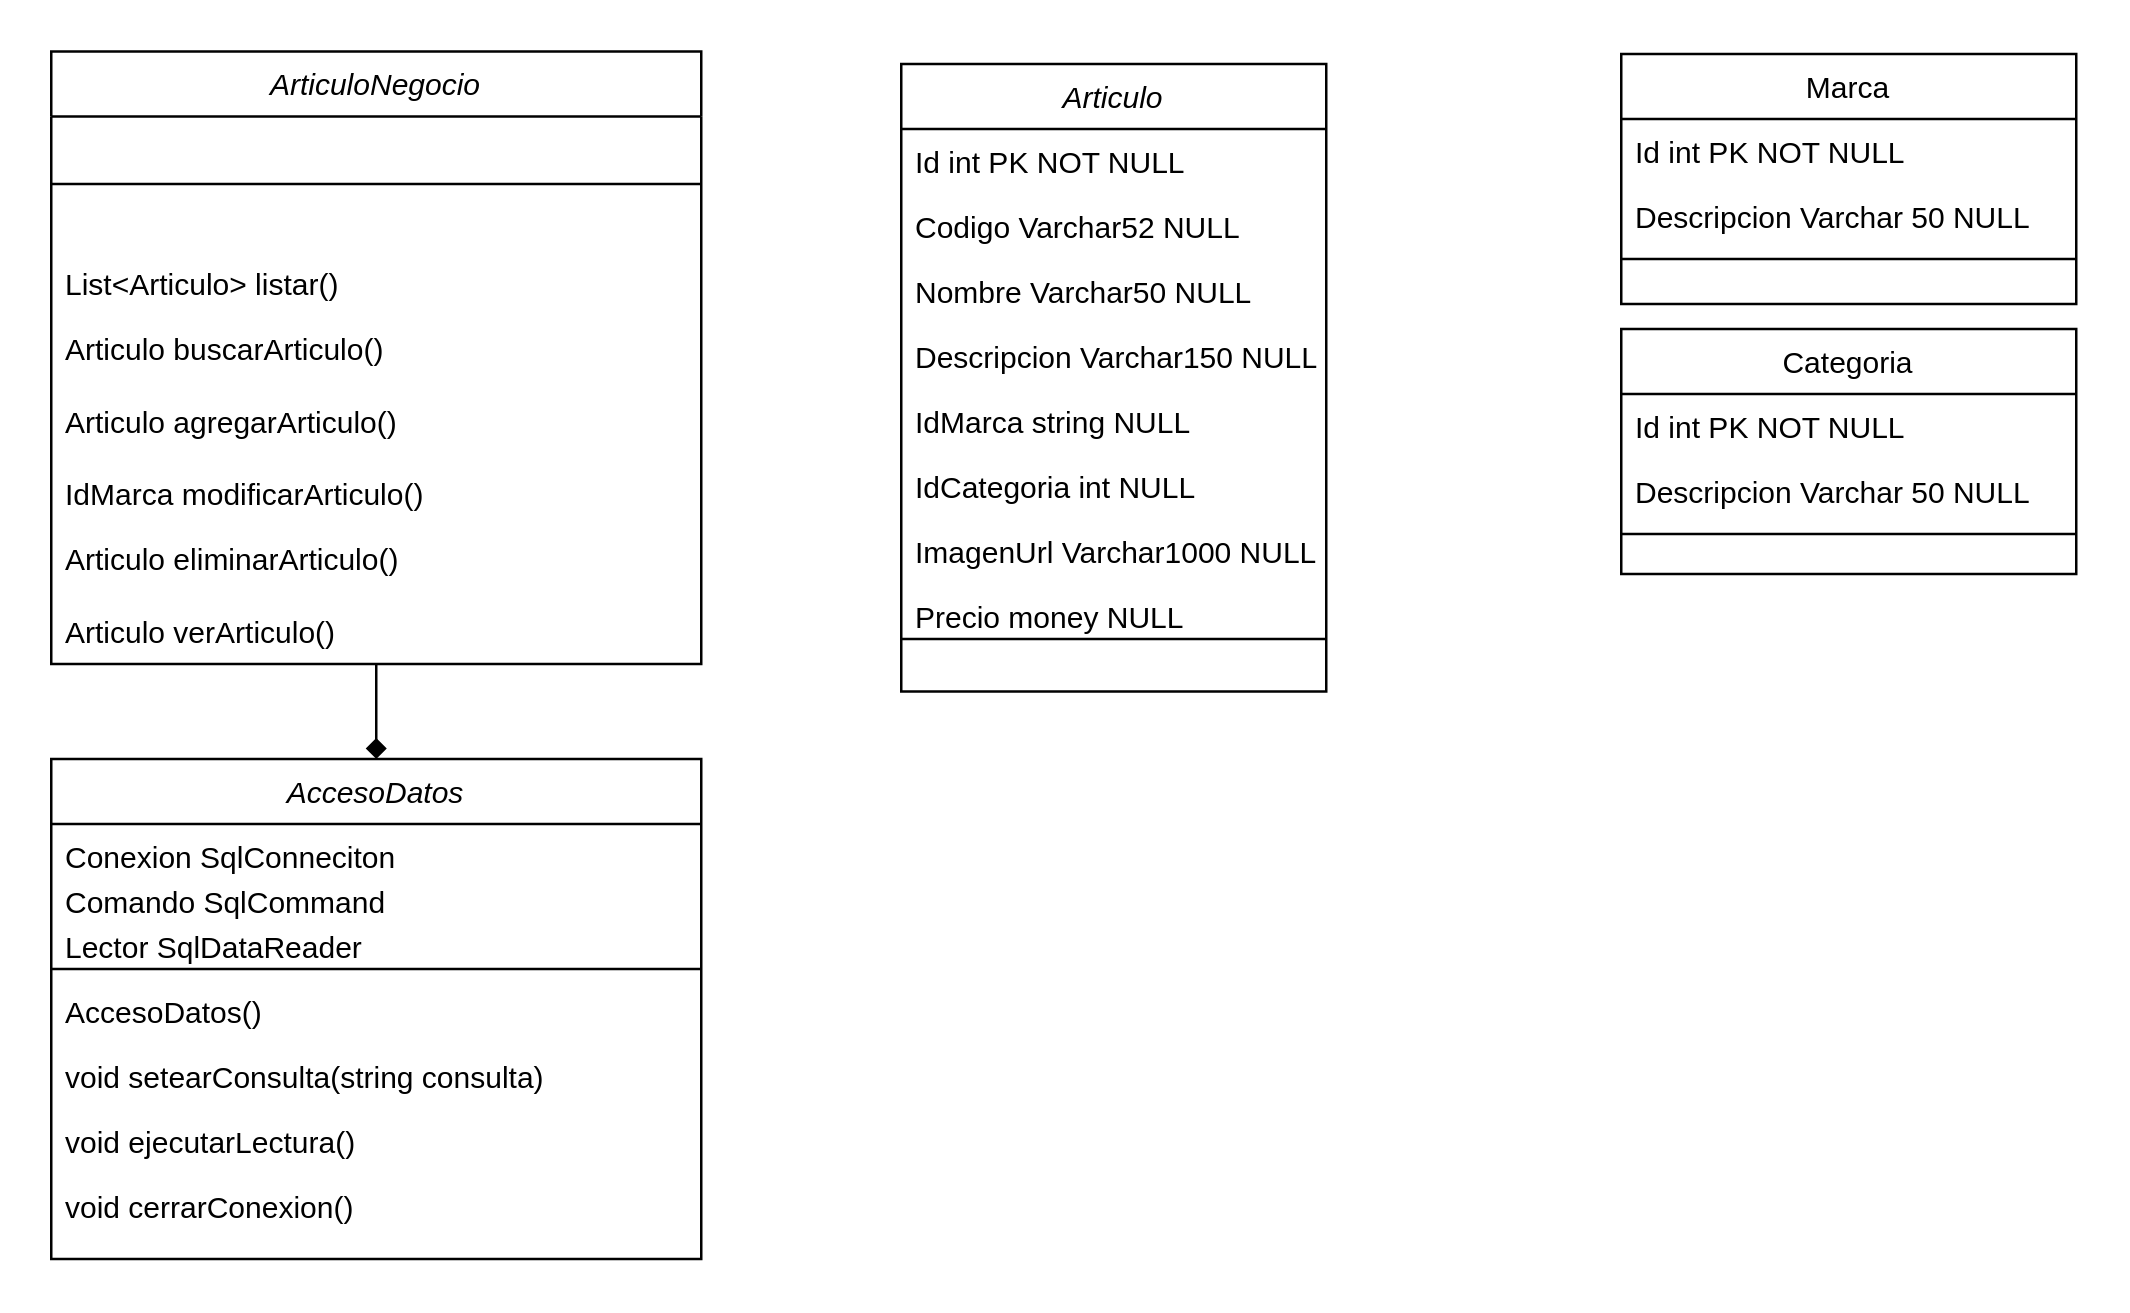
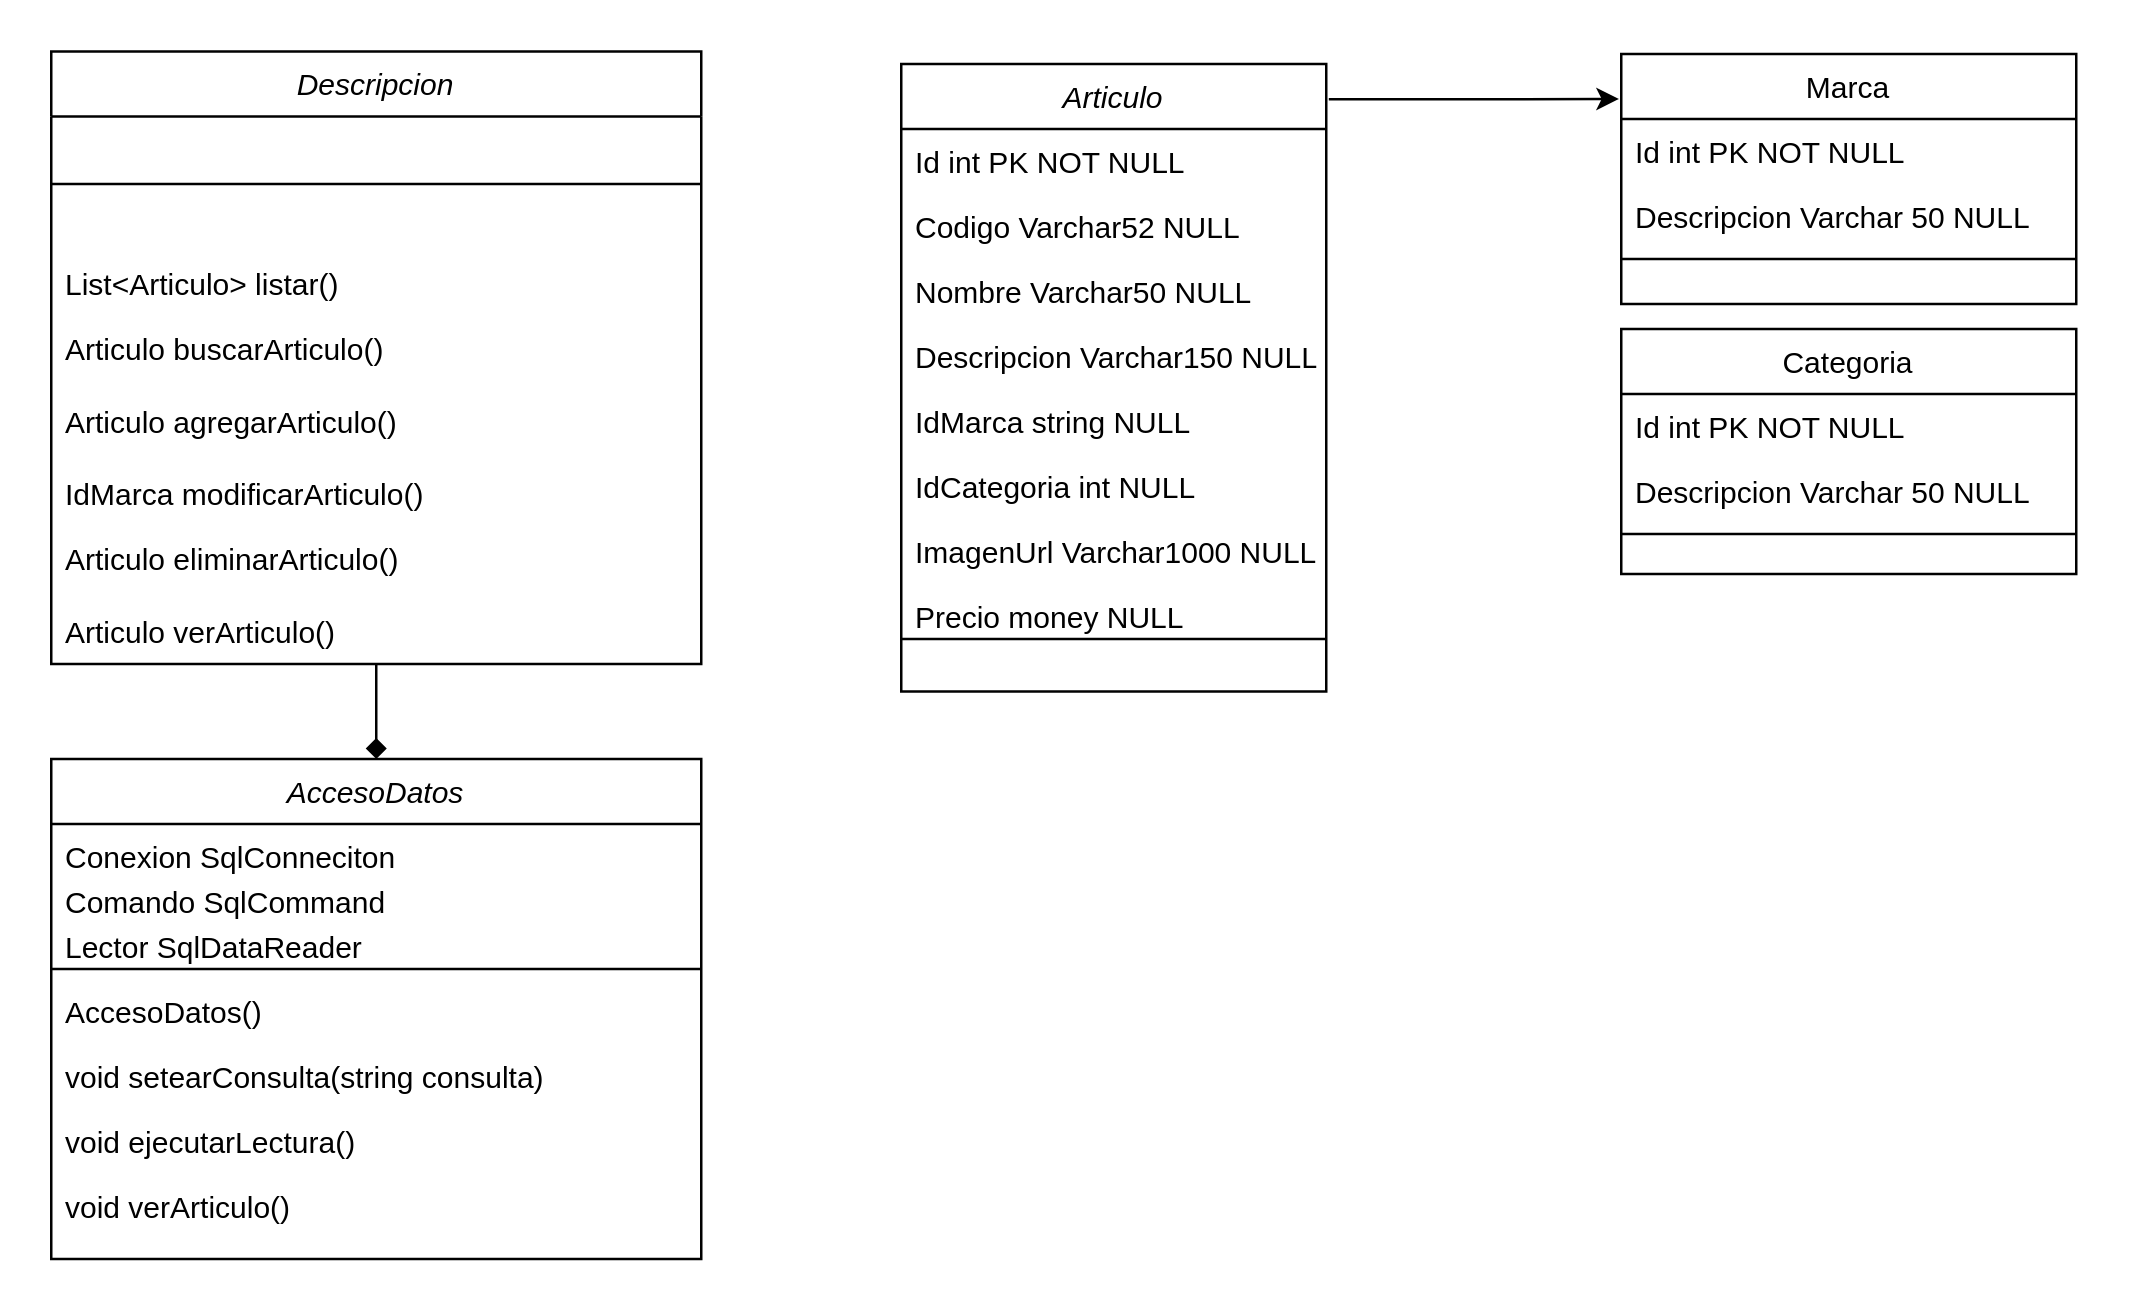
node "ArticuloNegocio": label "ArticuloNegocio" -> "Descripcion"
edge "Articulo" -> "Marca": added
node "void cerrarConexion()": label "void cerrarConexion()" -> "void verArticulo()"
